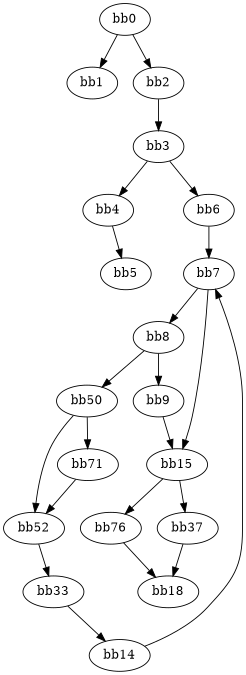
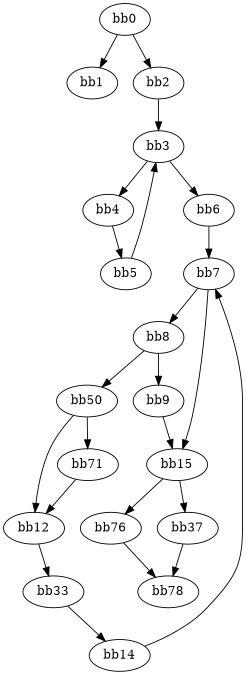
edge "bb5" -> "bb3": added
node "bb52": label "bb52" -> "bb12"
node "bb18": label "bb18" -> "bb78"
